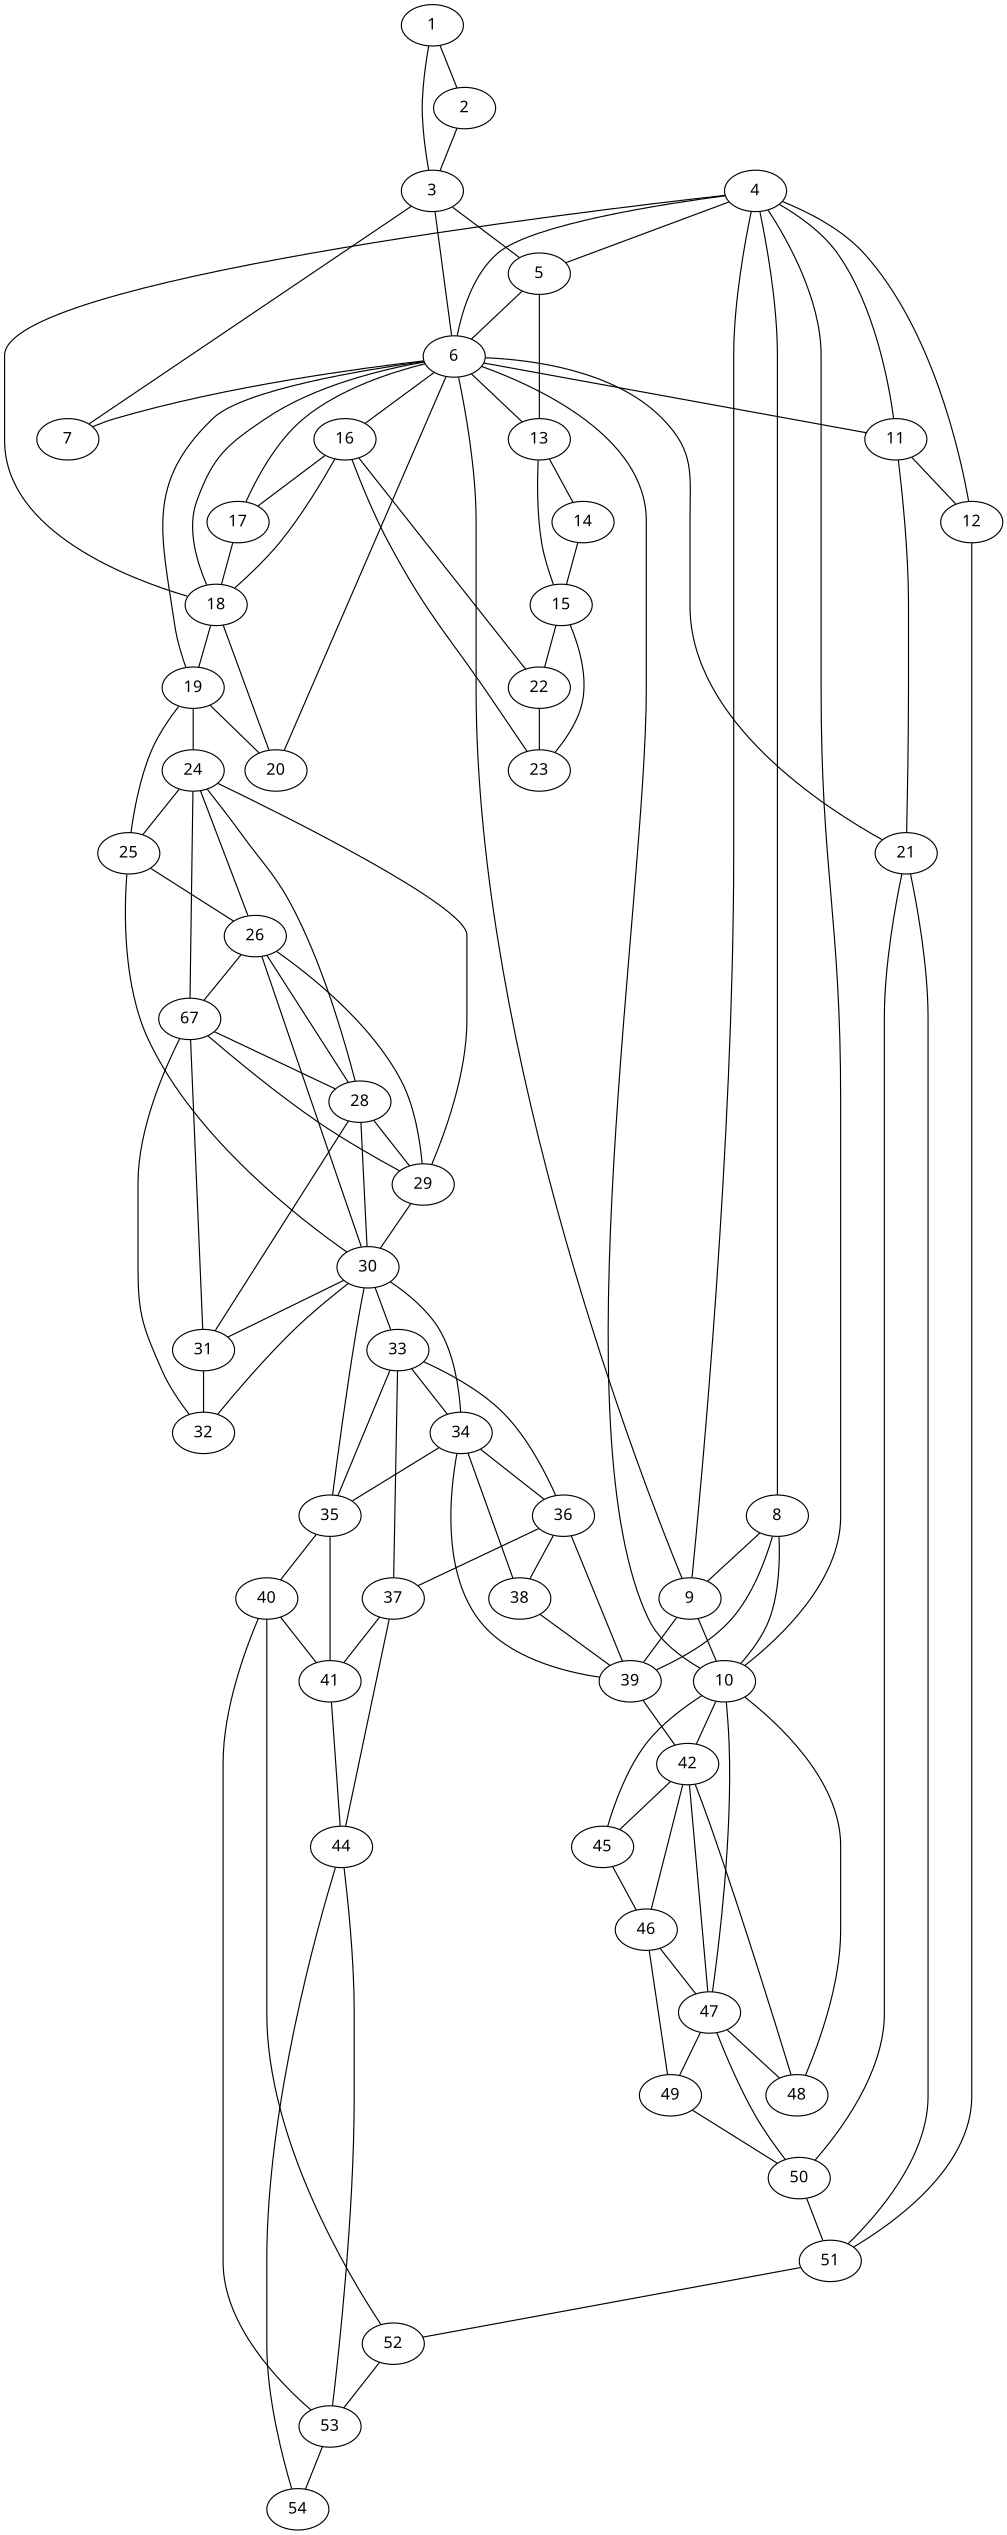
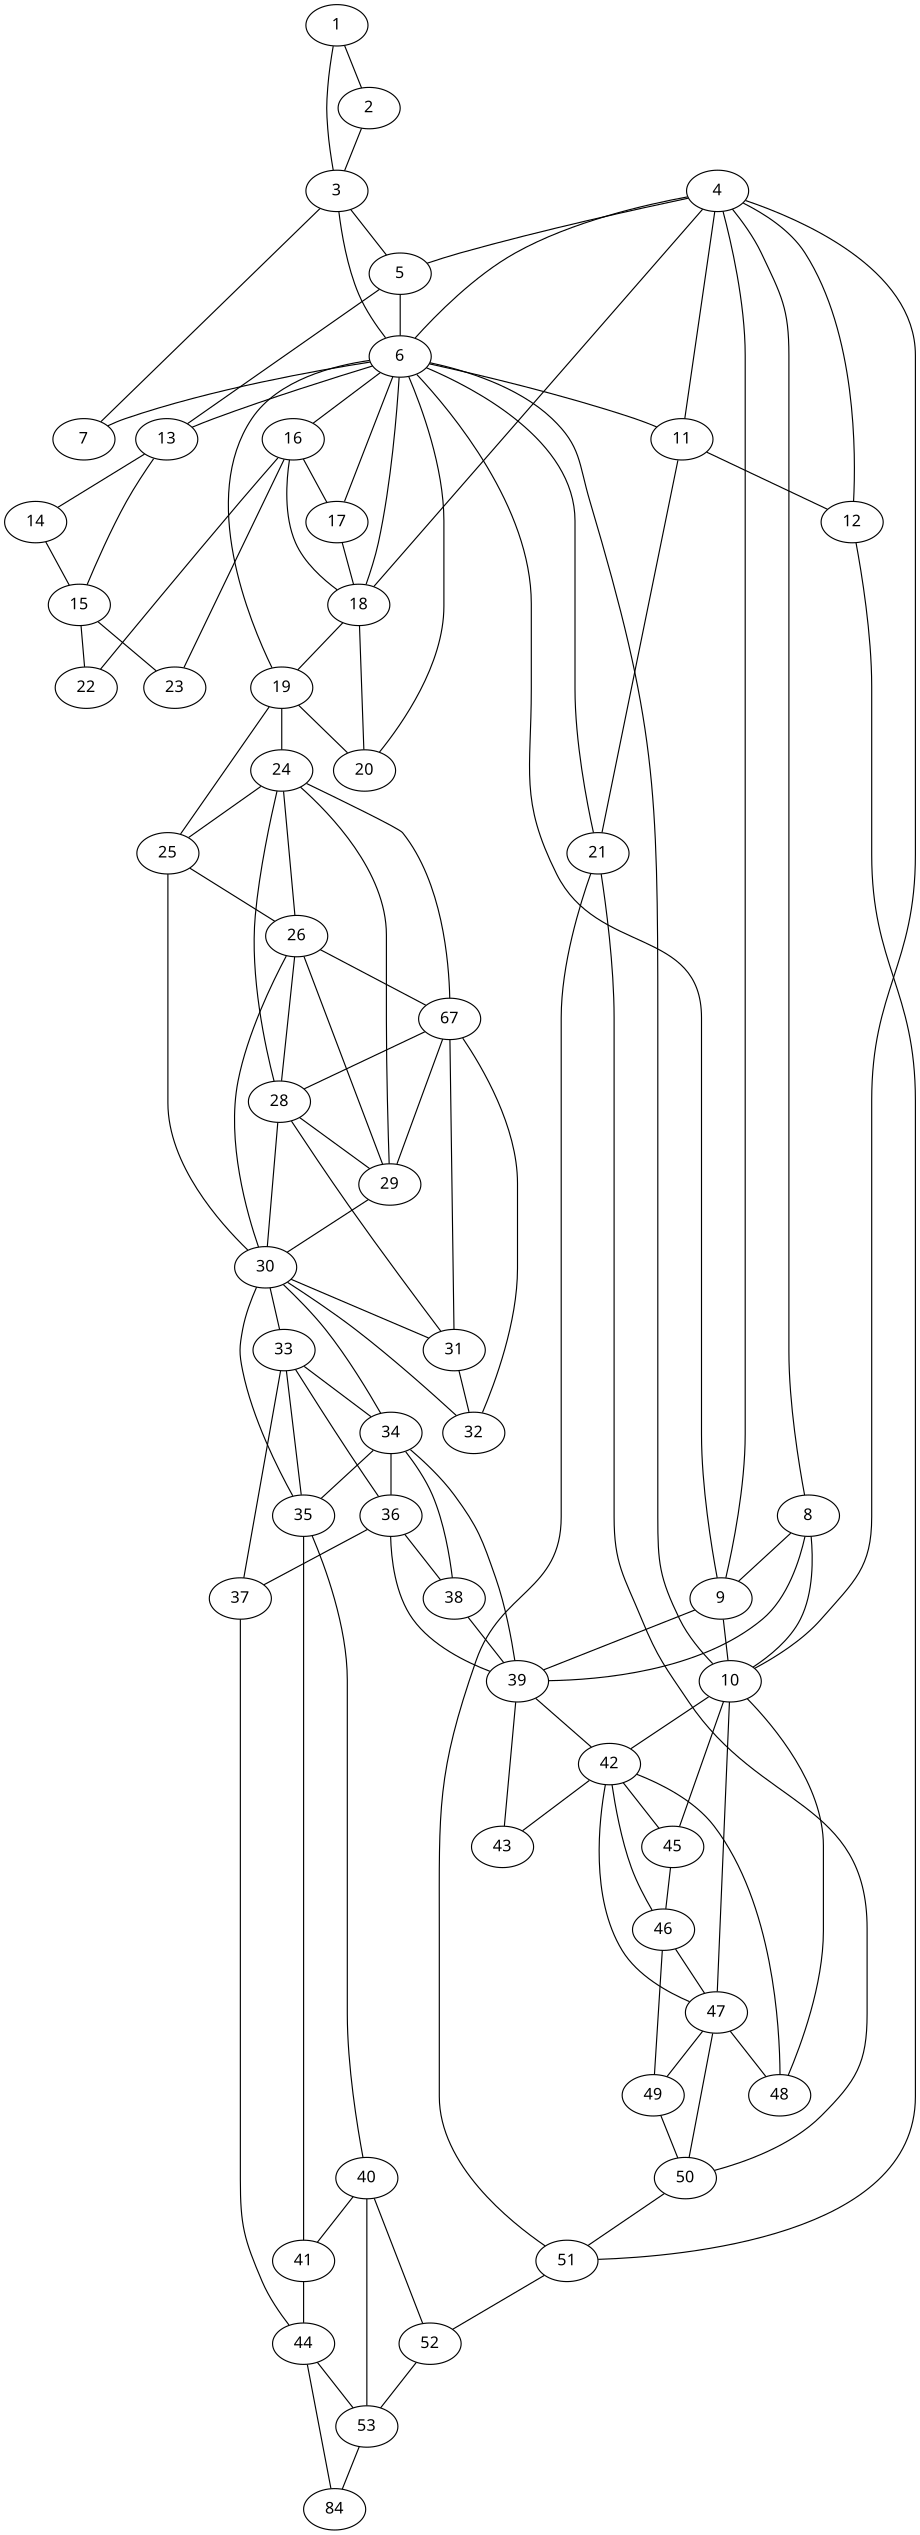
edge "22" -- "23": removed
edge "37" -- "41": removed
node "43": added
node "54": label "54" -> "84"
